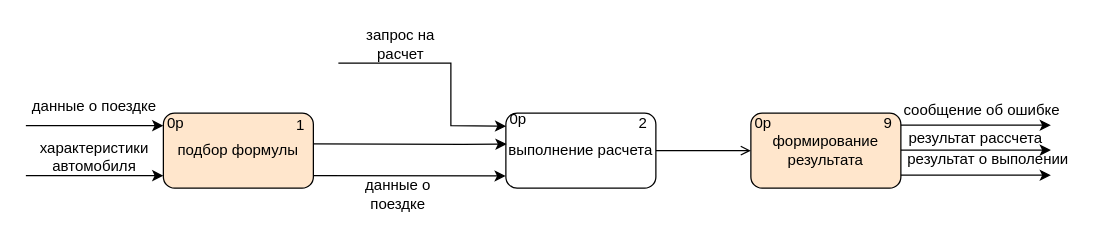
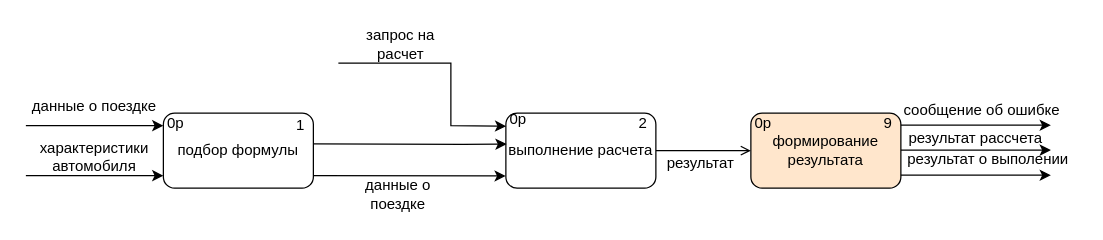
node "подбор формулы": fillcolor #ffe6cc -> #ffffff
node "результат": added
